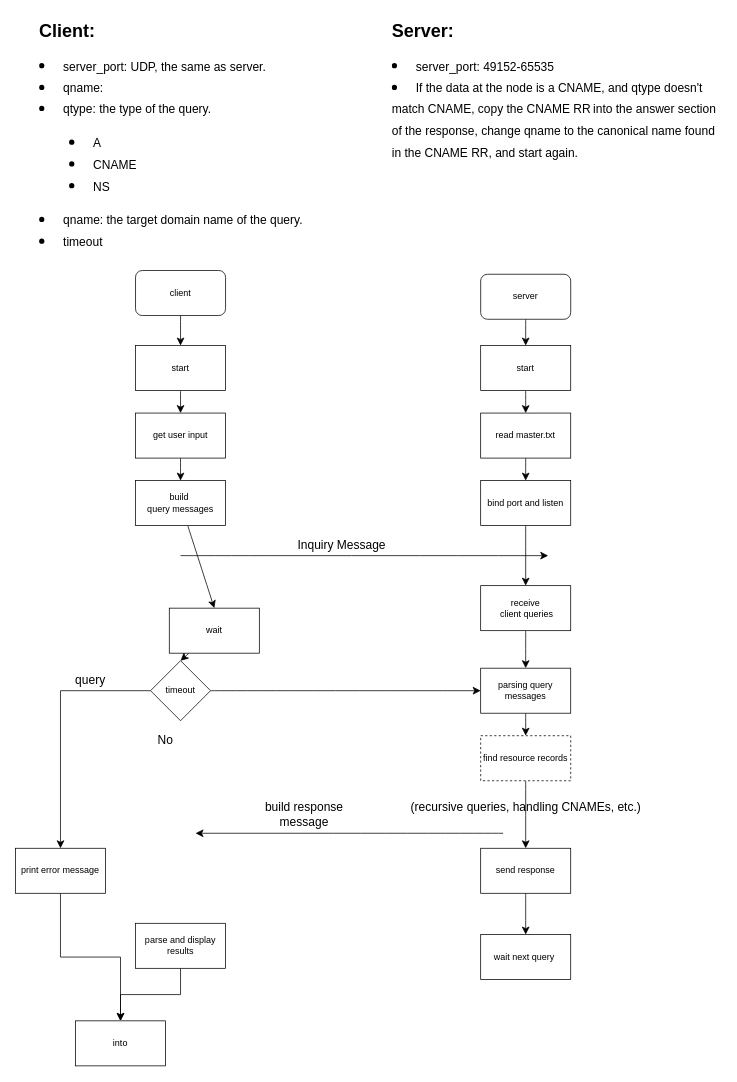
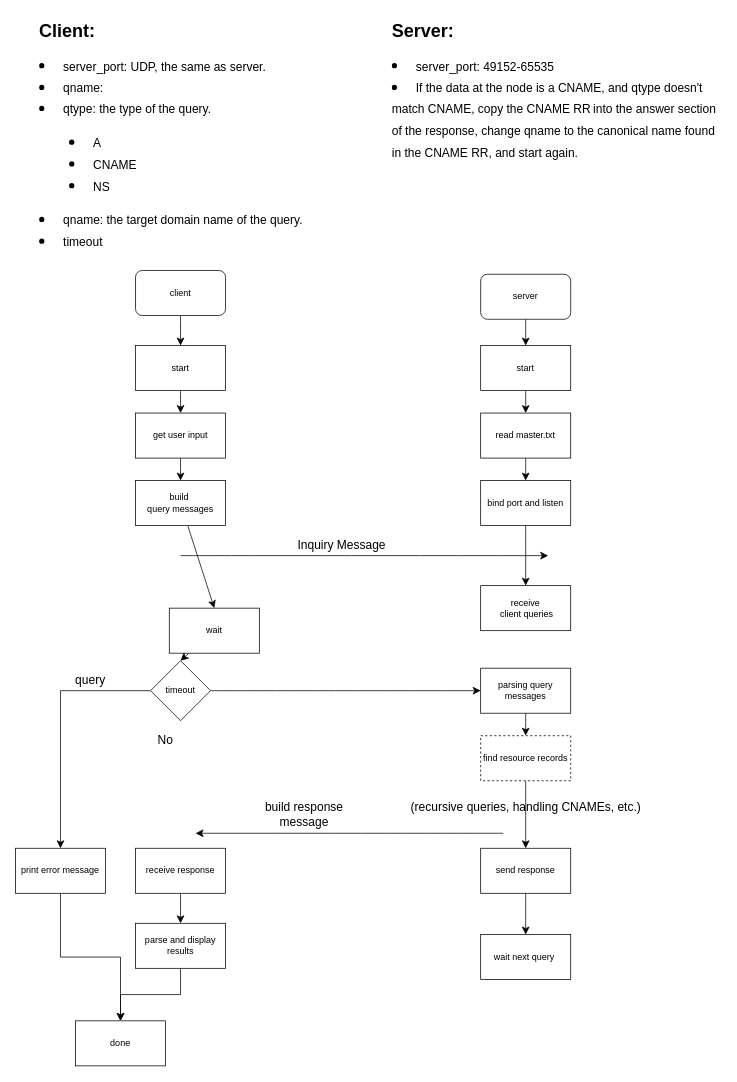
edge "receive client queries" -> "parsing query messages": removed
node "receive response": added
edge "receive response" -> "parse and display results": added
node "into": label "into" -> "done"
